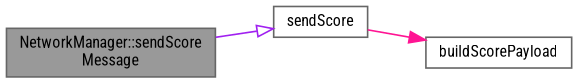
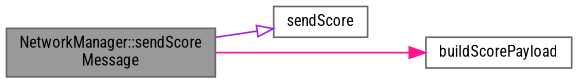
edge "sendScore" -> "buildScorePayload": now "NetworkManager::sendScore Message" -> "buildScorePayload"
